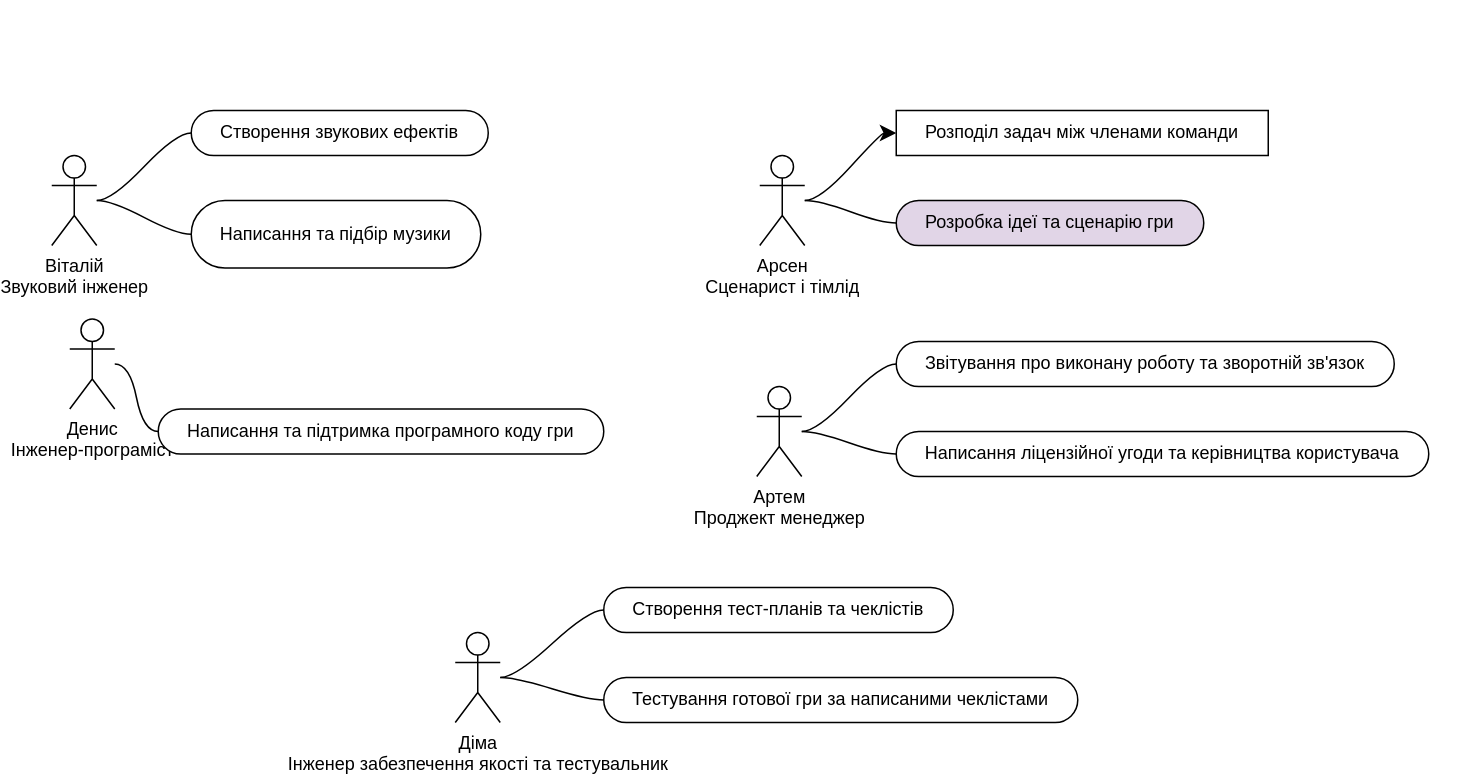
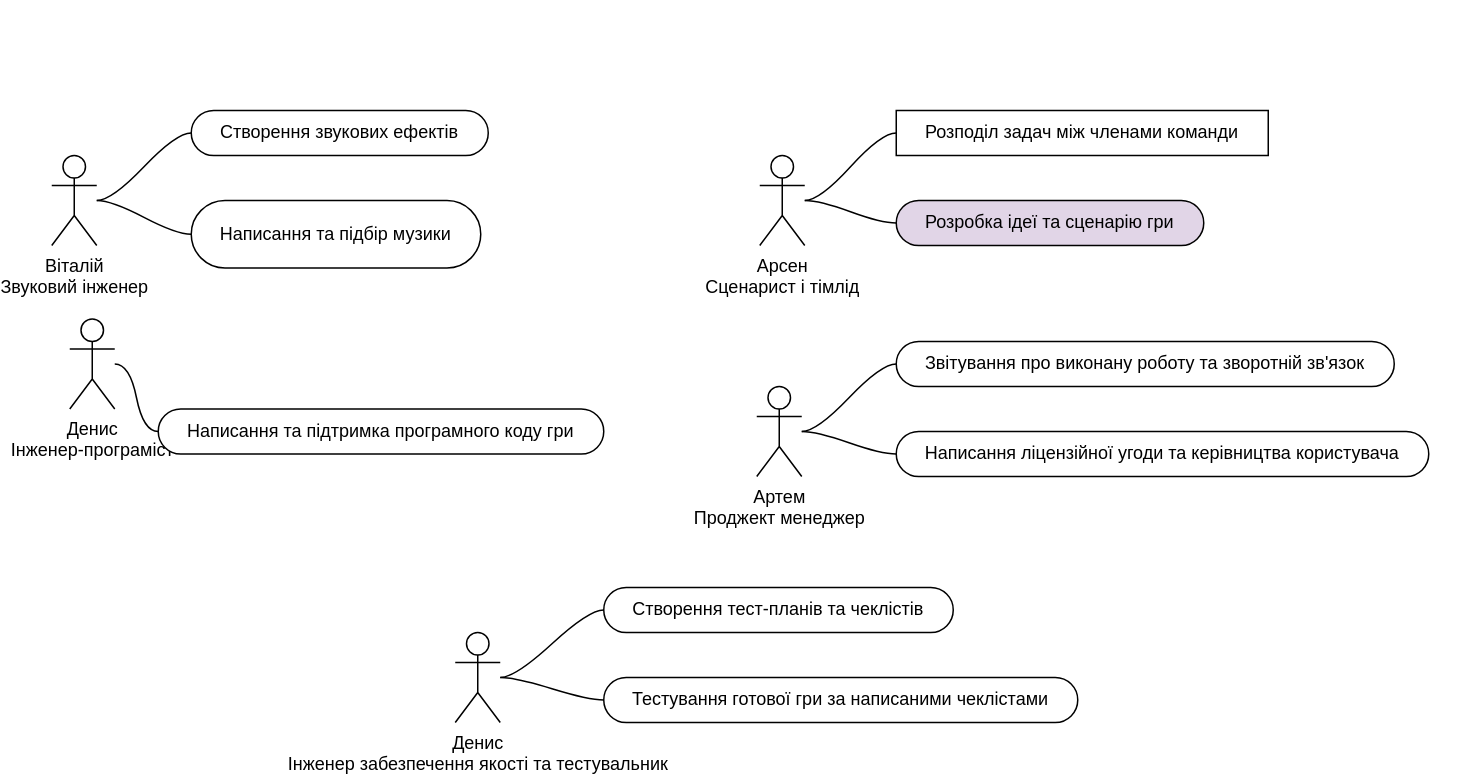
edge "Арсен Сценарист і тімлід" -> "Розподіл задач між членами команди": arrowhead classic -> none
node "Діма Інженер забезпечення якості та тестувальник": label "Діма Інженер забезпечення якості та тестувальник" -> "Денис Інженер забезпечення якості та тестувальник"
